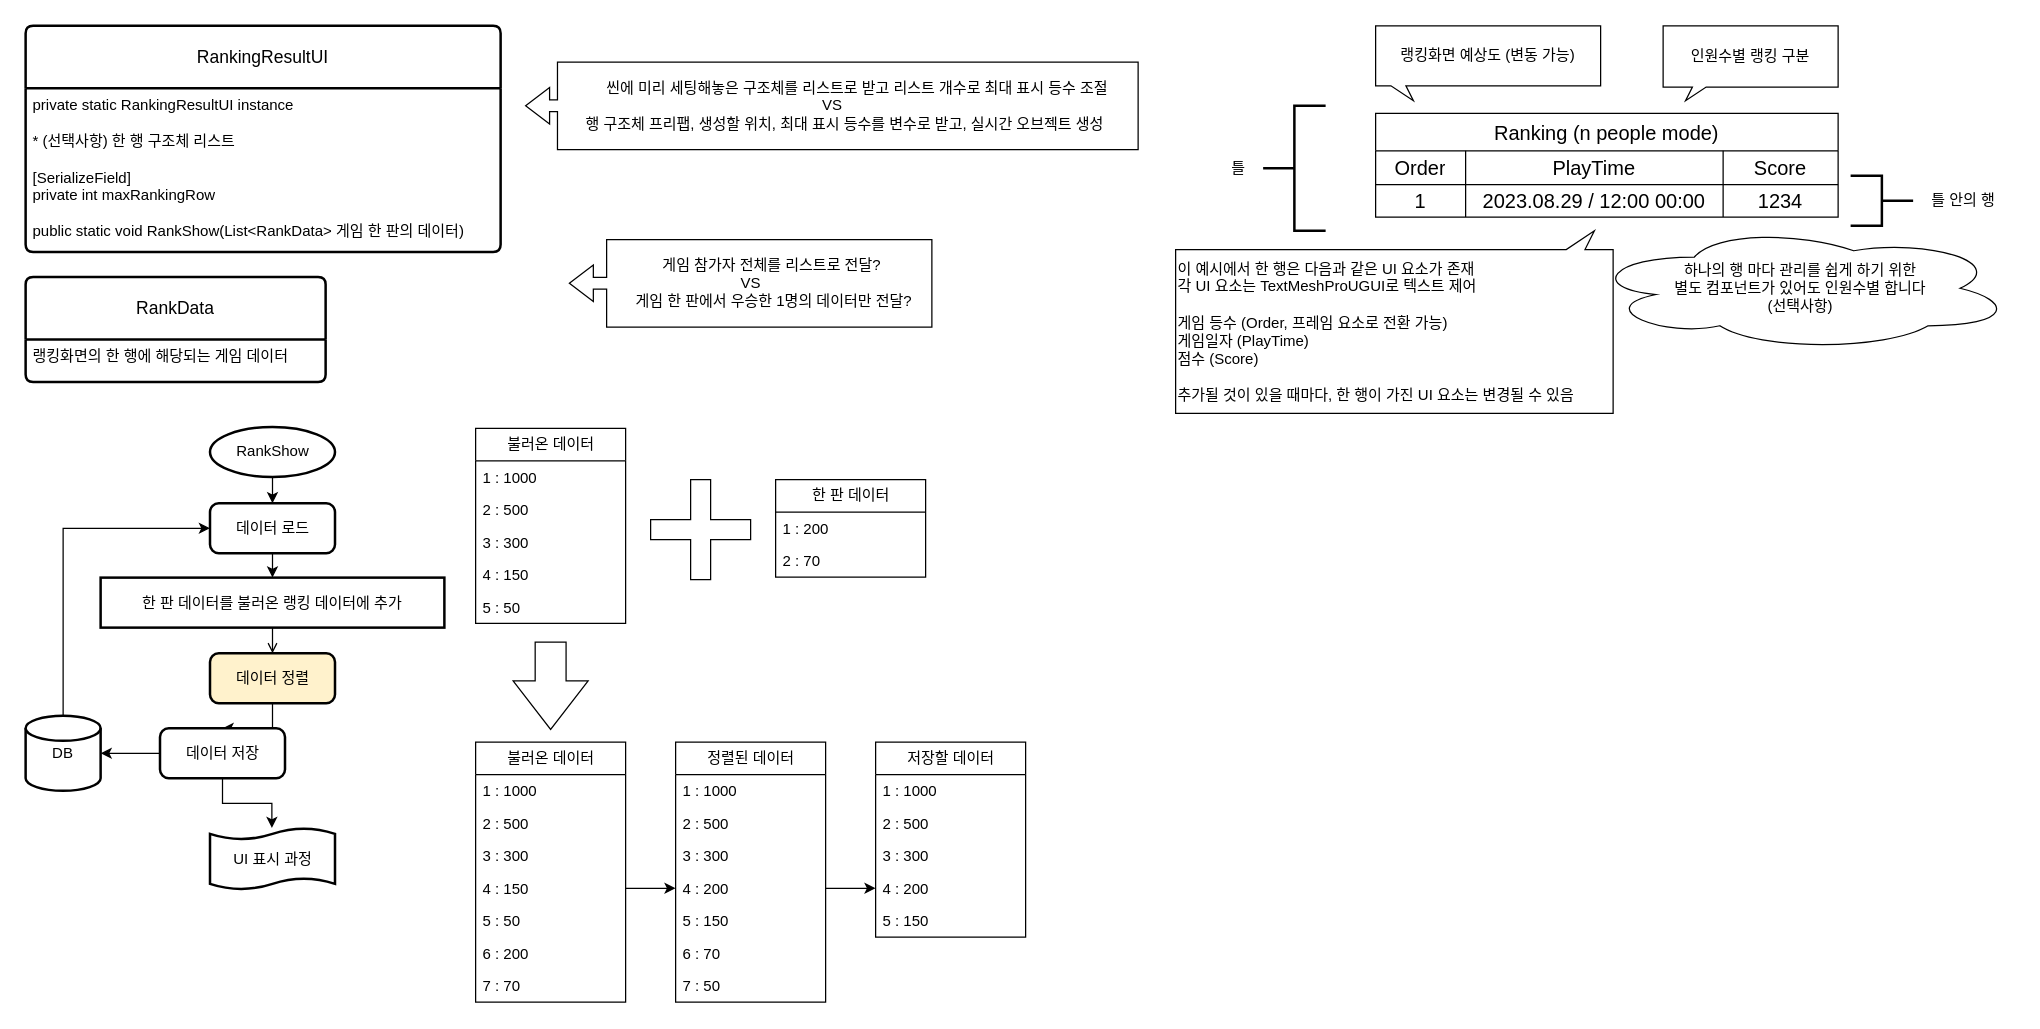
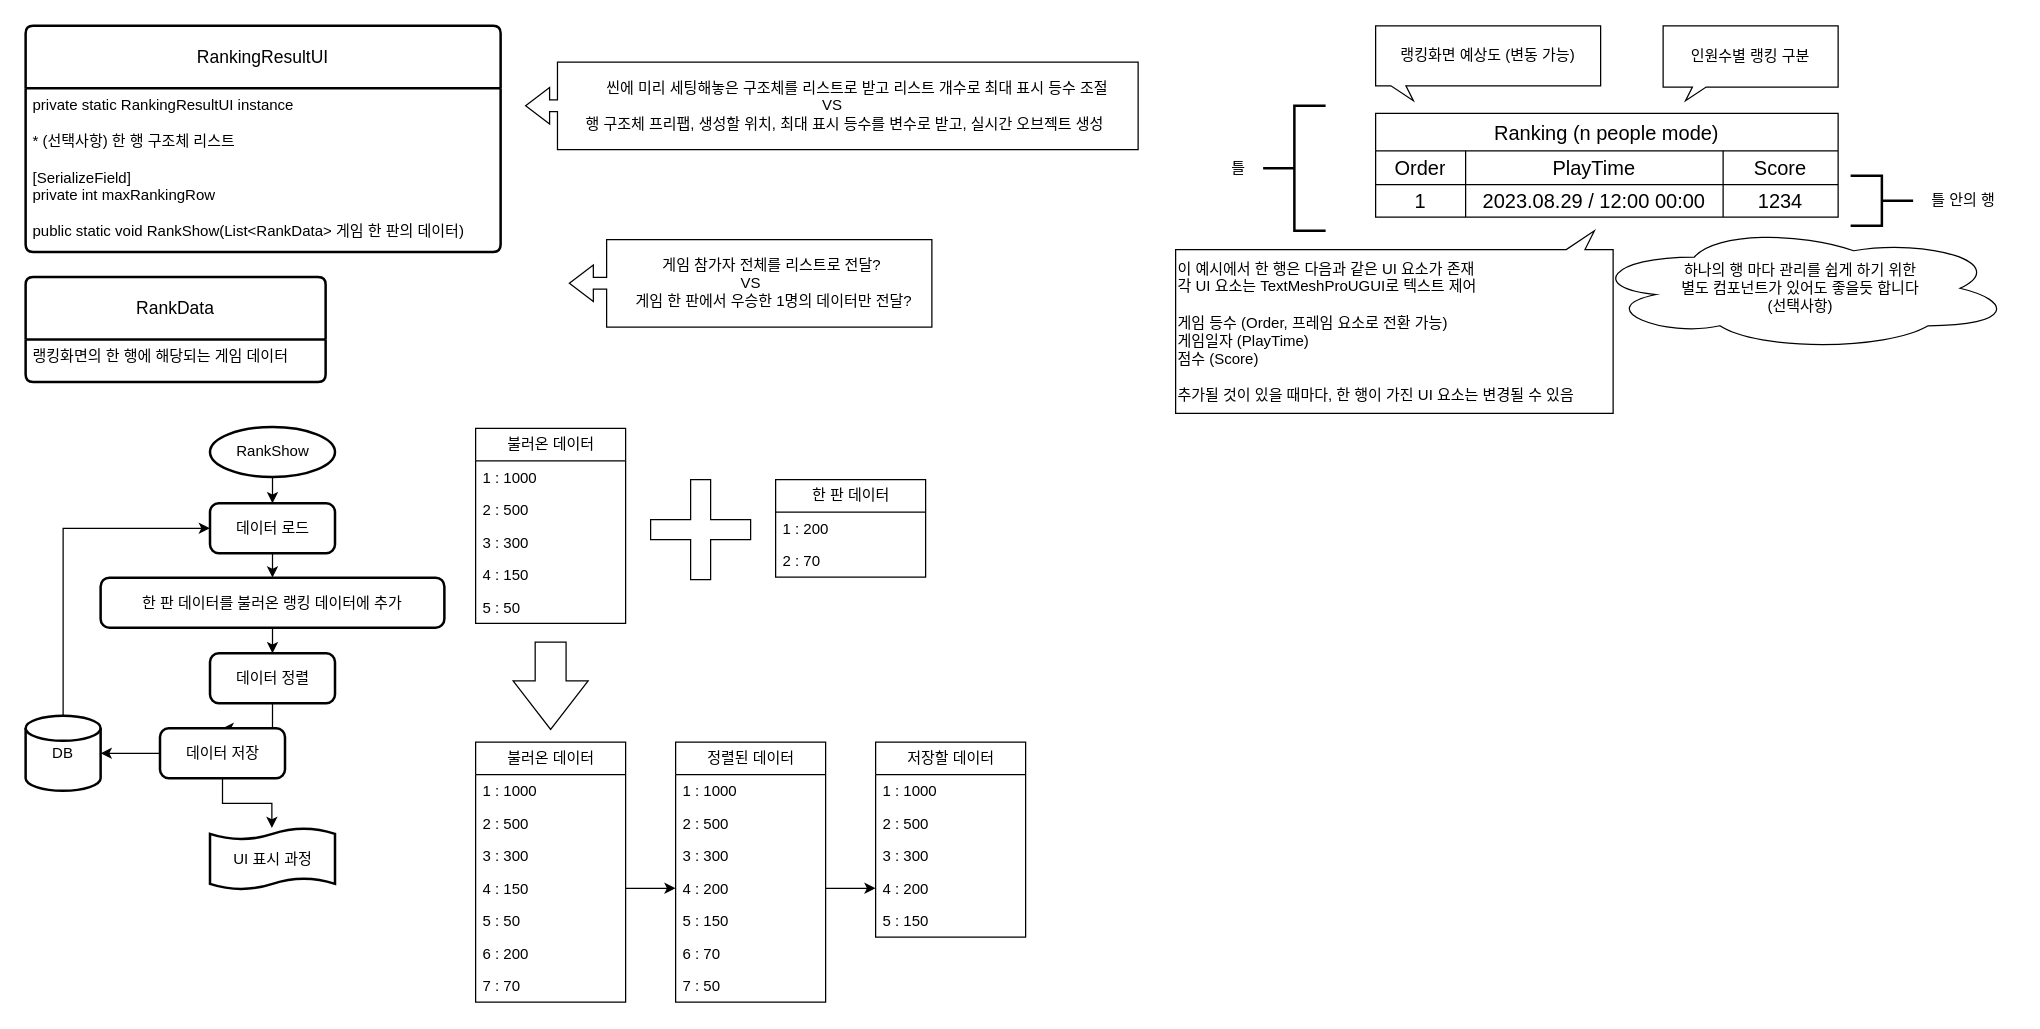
node "하나의 행 마다 관리를 쉽게 하기 위한 별도 컴포넌트가 있어도 인원수별 합니다 (선택사항)": label "하나의 행 마다 관리를 쉽게 하기 위한 별도 컴포넌트가 있어도 인원수별 합니다 (선택사항)" -> "하나의 행 마다 관리를 쉽게 하기 위한 별도 컴포넌트가 있어도 좋을듯 합니다 (선택사항)"
node "한 판 데이터를 불러온 랭킹 데이터에 추가": shape rectangle -> rounded rectangle
edge "한 판 데이터를 불러온 랭킹 데이터에 추가" -> "데이터 정렬": arrowhead open -> classic
node "데이터 정렬": fillcolor #fff2cc -> #ffffff
